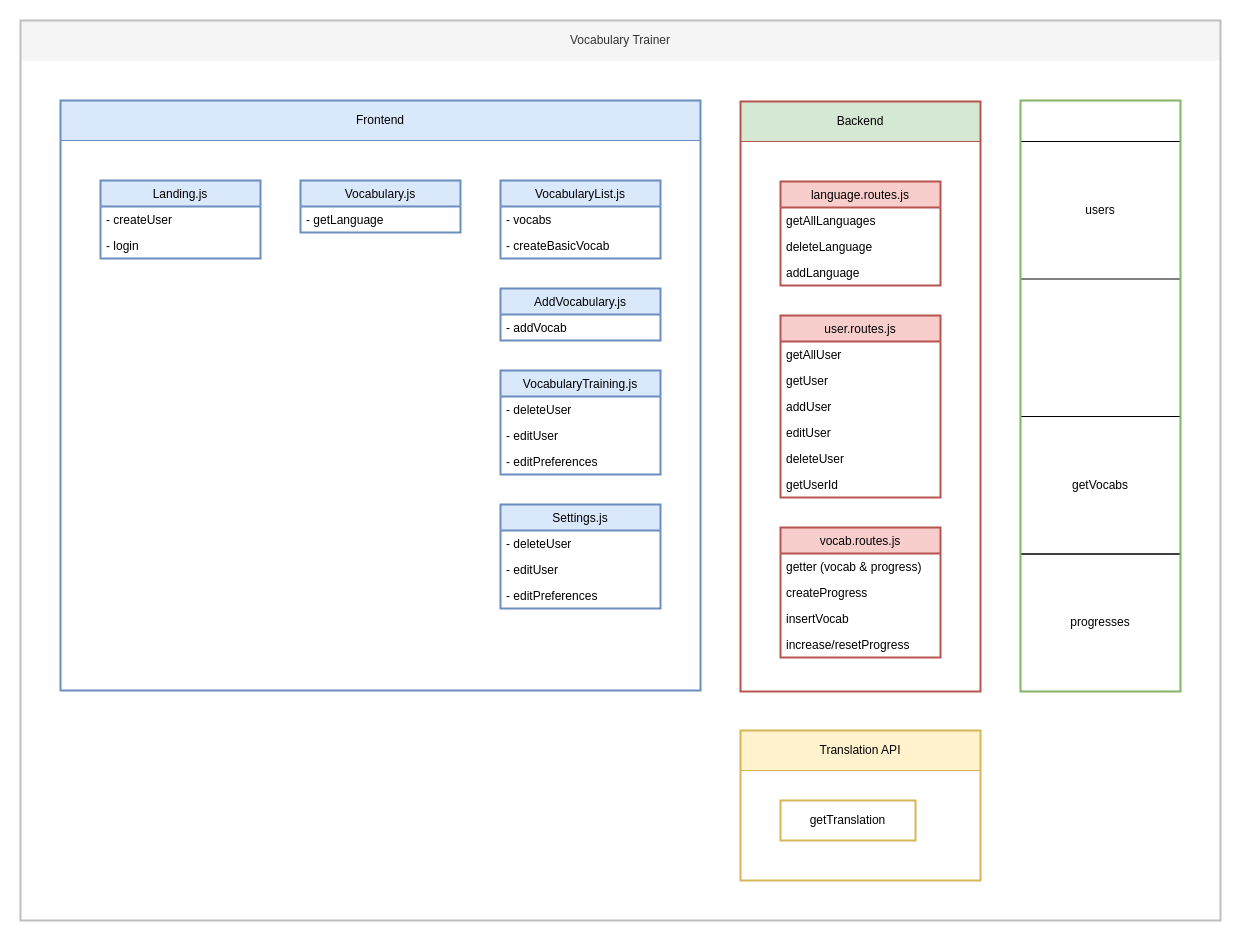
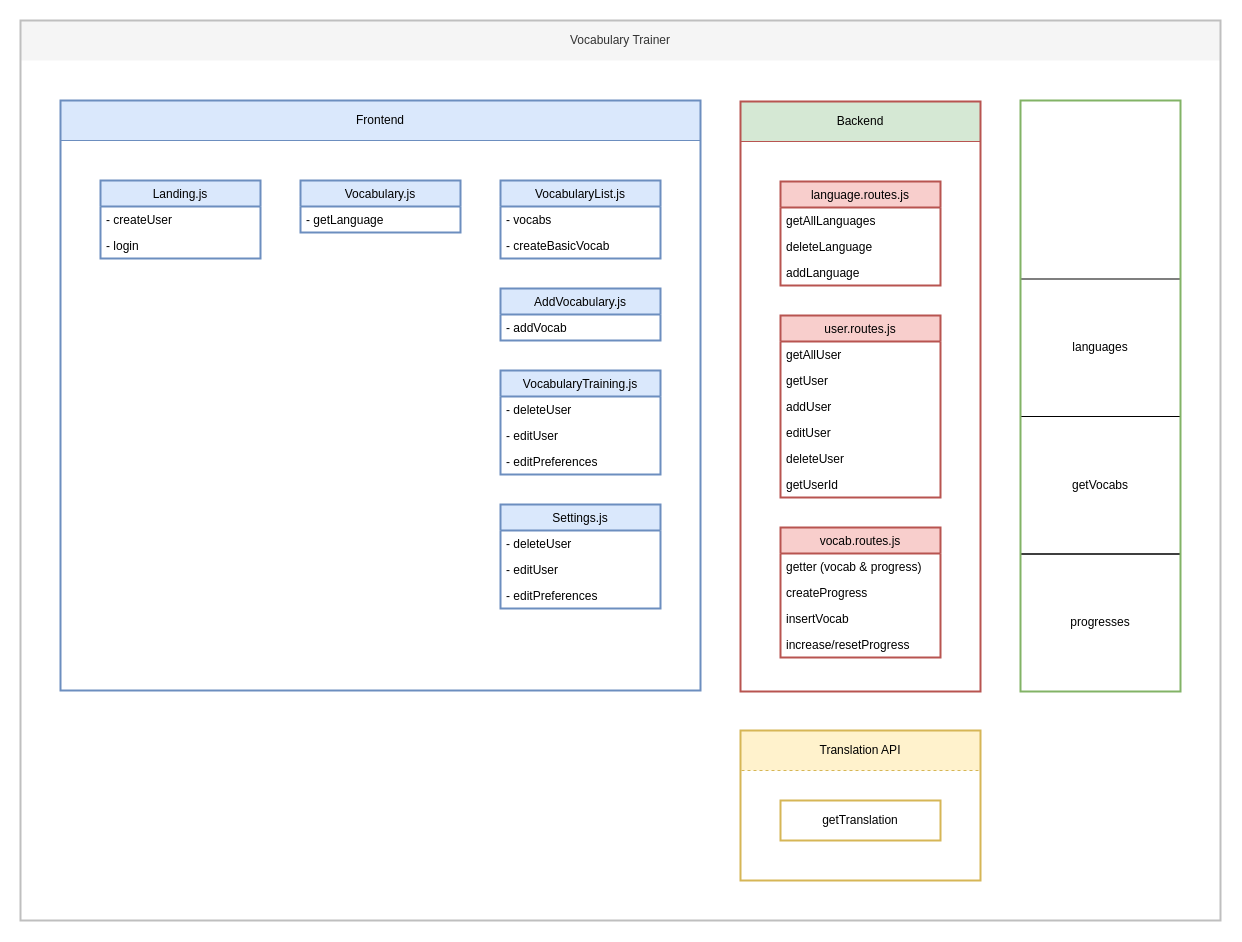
node "users": removed
node "languages": added
node "Translation API": style solid -> dashed
node "getTranslation": size 135x40 -> 160x40
